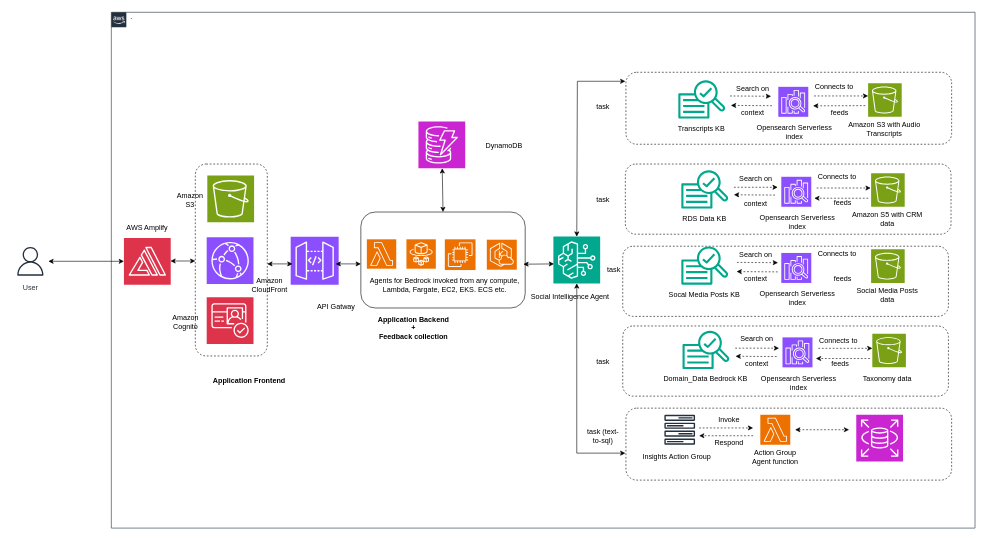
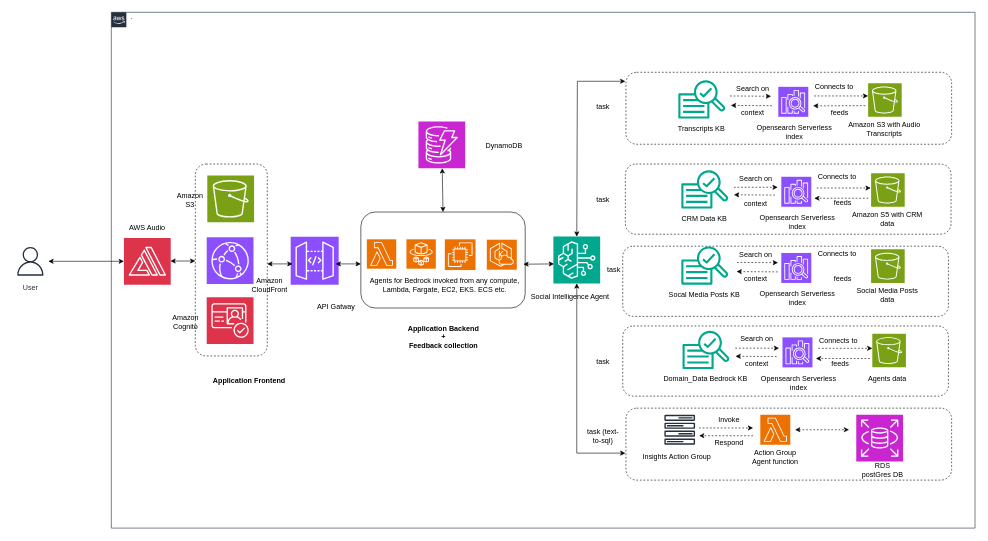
node "RDS Data KB": label "RDS Data KB" -> "CRM Data KB"
node "AWS Amplify": label "AWS Amplify" -> "AWS Audio"
node "Application Backend + Feedback collection": moved (414, 328) -> (444, 337)
node "Taxonomy data": label "Taxonomy data" -> "Agents data"
node "RDS postGres DB": added
